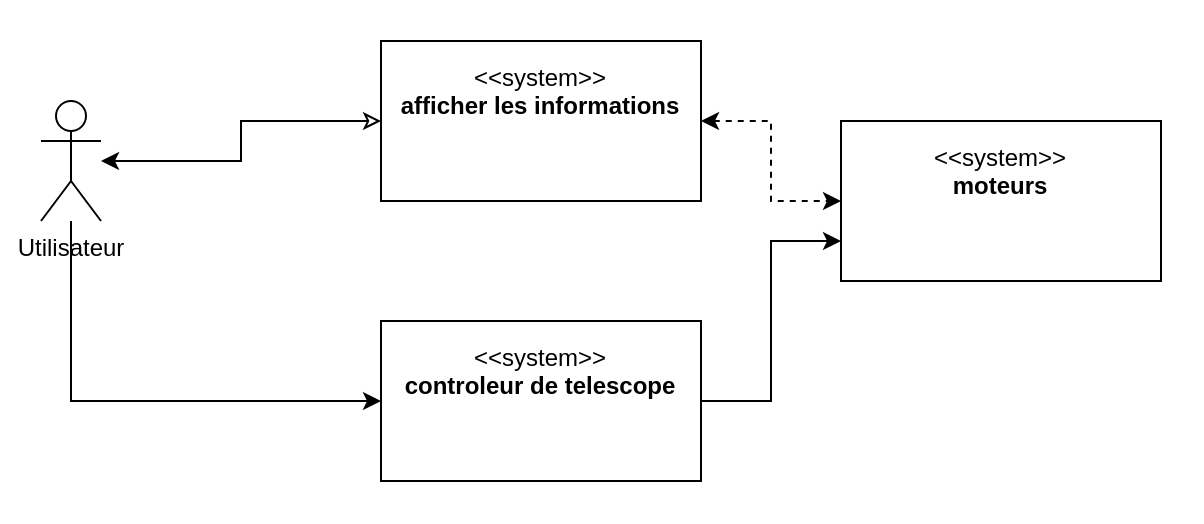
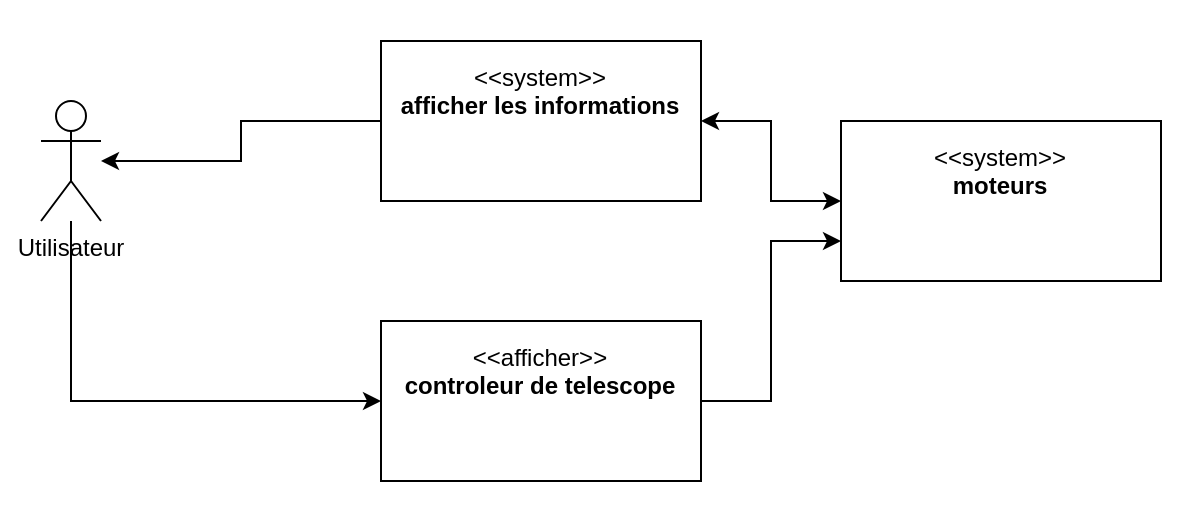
edge "<<system>> afficher les informations" -- "Utilisateur": arrowhead classic -> none
edge "<<system>> afficher les informations" -- "<<system>> moteurs": style dashed -> solid
node "<<system>> controleur de telescope": label "<<system>> controleur de telescope" -> "<<afficher>> controleur de telescope"
